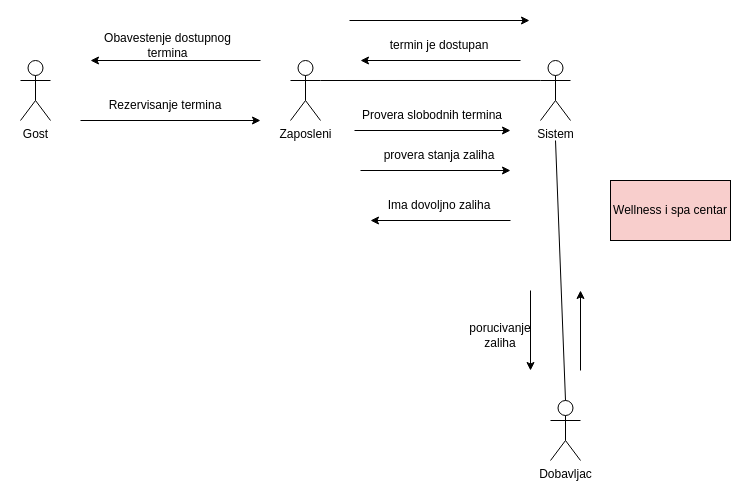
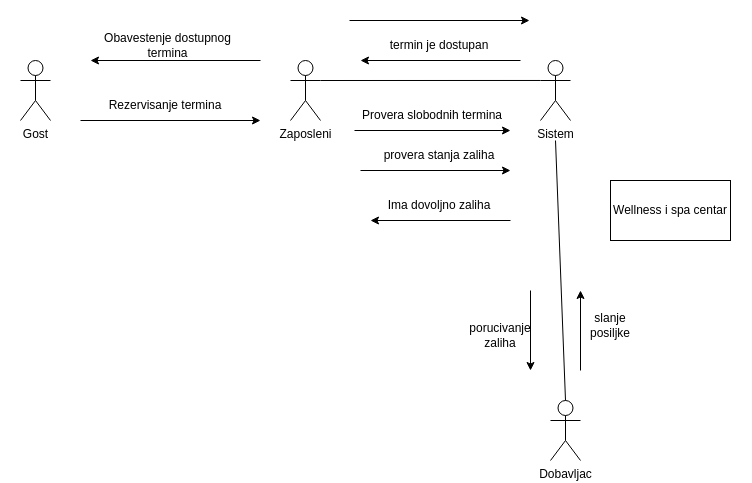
node "Wellness i spa centar": fillcolor #f8cecc -> #ffffff
node "slanje posiljke": added
